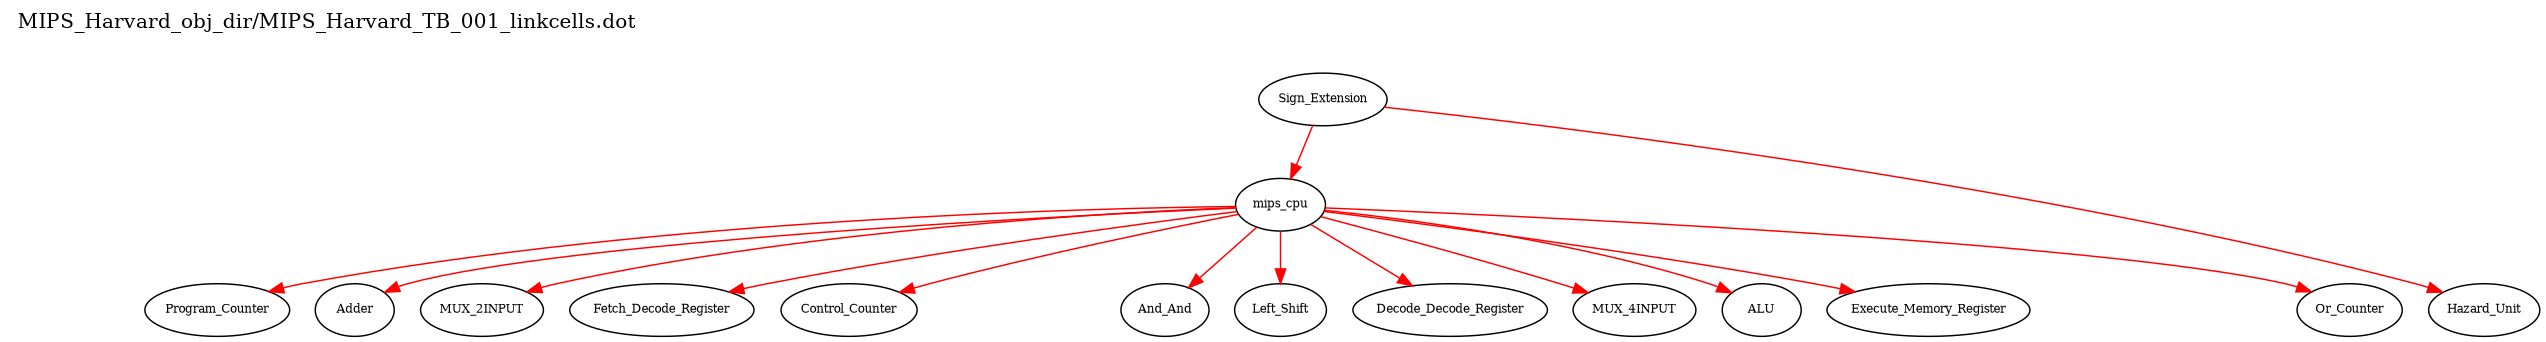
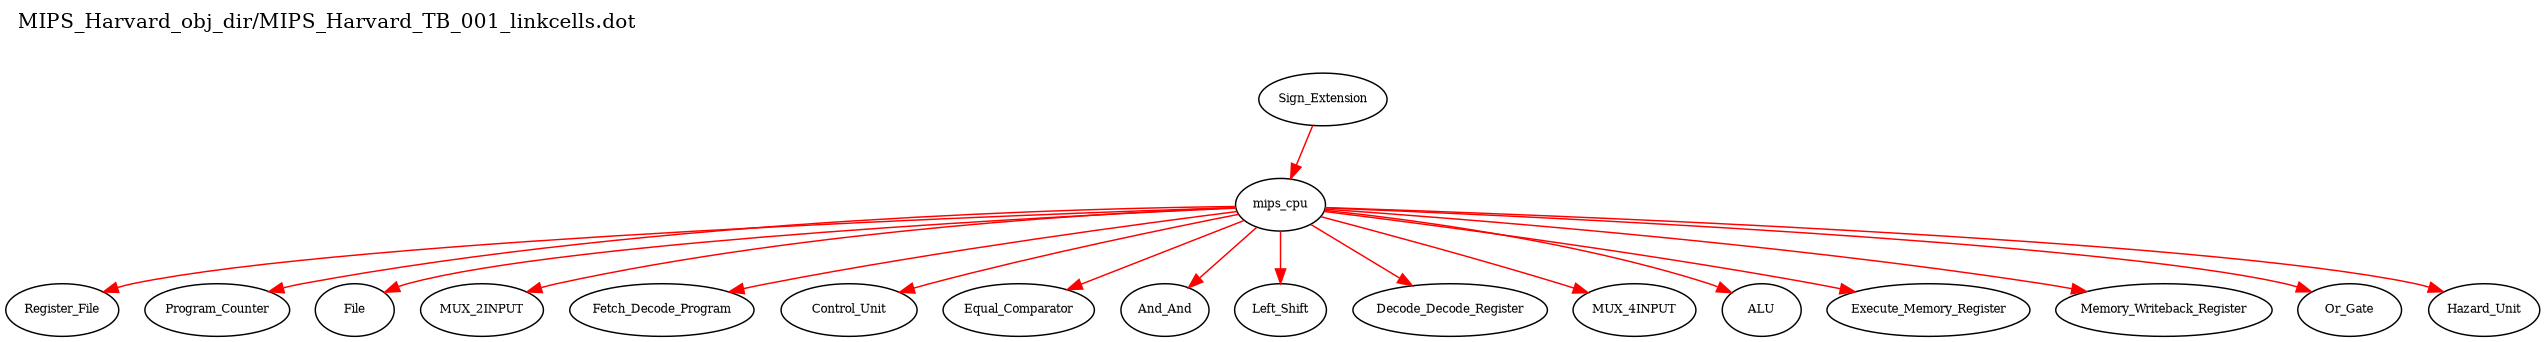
edge "Sign_Extension" -> "Hazard_Unit": now "mips_cpu" -> "Hazard_Unit"
node "Register_File": added
node "Adder": label "Adder" -> "File"
node "Fetch_Decode_Register": label "Fetch_Decode_Register" -> "Fetch_Decode_Program"
node "Control_Counter": label "Control_Counter" -> "Control_Unit"
node "Equal_Comparator": added
node "Memory_Writeback_Register": added
node "Or_Counter": label "Or_Counter" -> "Or_Gate"
